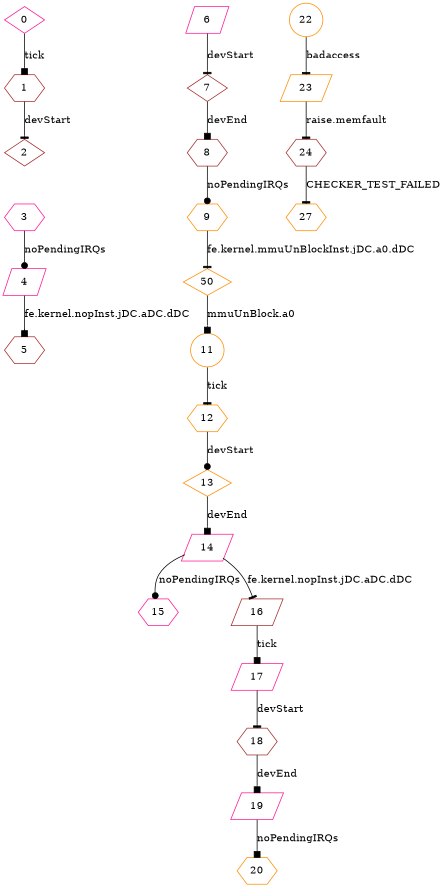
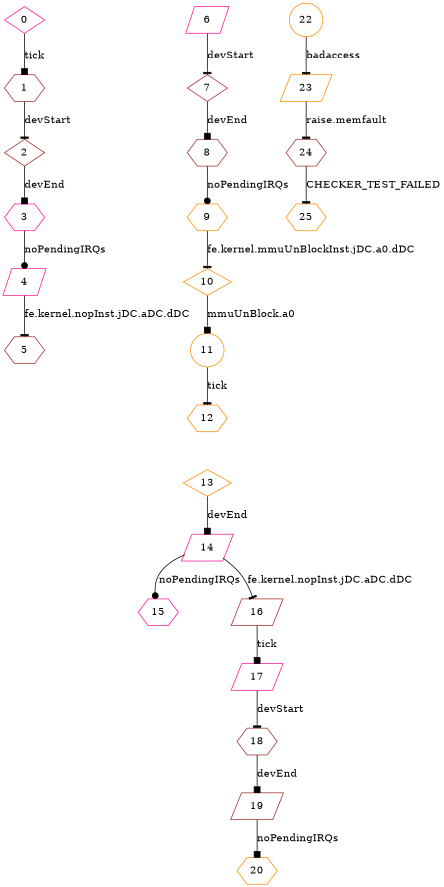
edge "2" -> "3": added, label "devEnd"
node "27": label "27" -> "25"
node "50": label "50" -> "10"
edge "4" -> "5": arrowhead box -> tee
edge "12" -> "13": removed, label "devStart"
node "19": color deeppink -> brown
